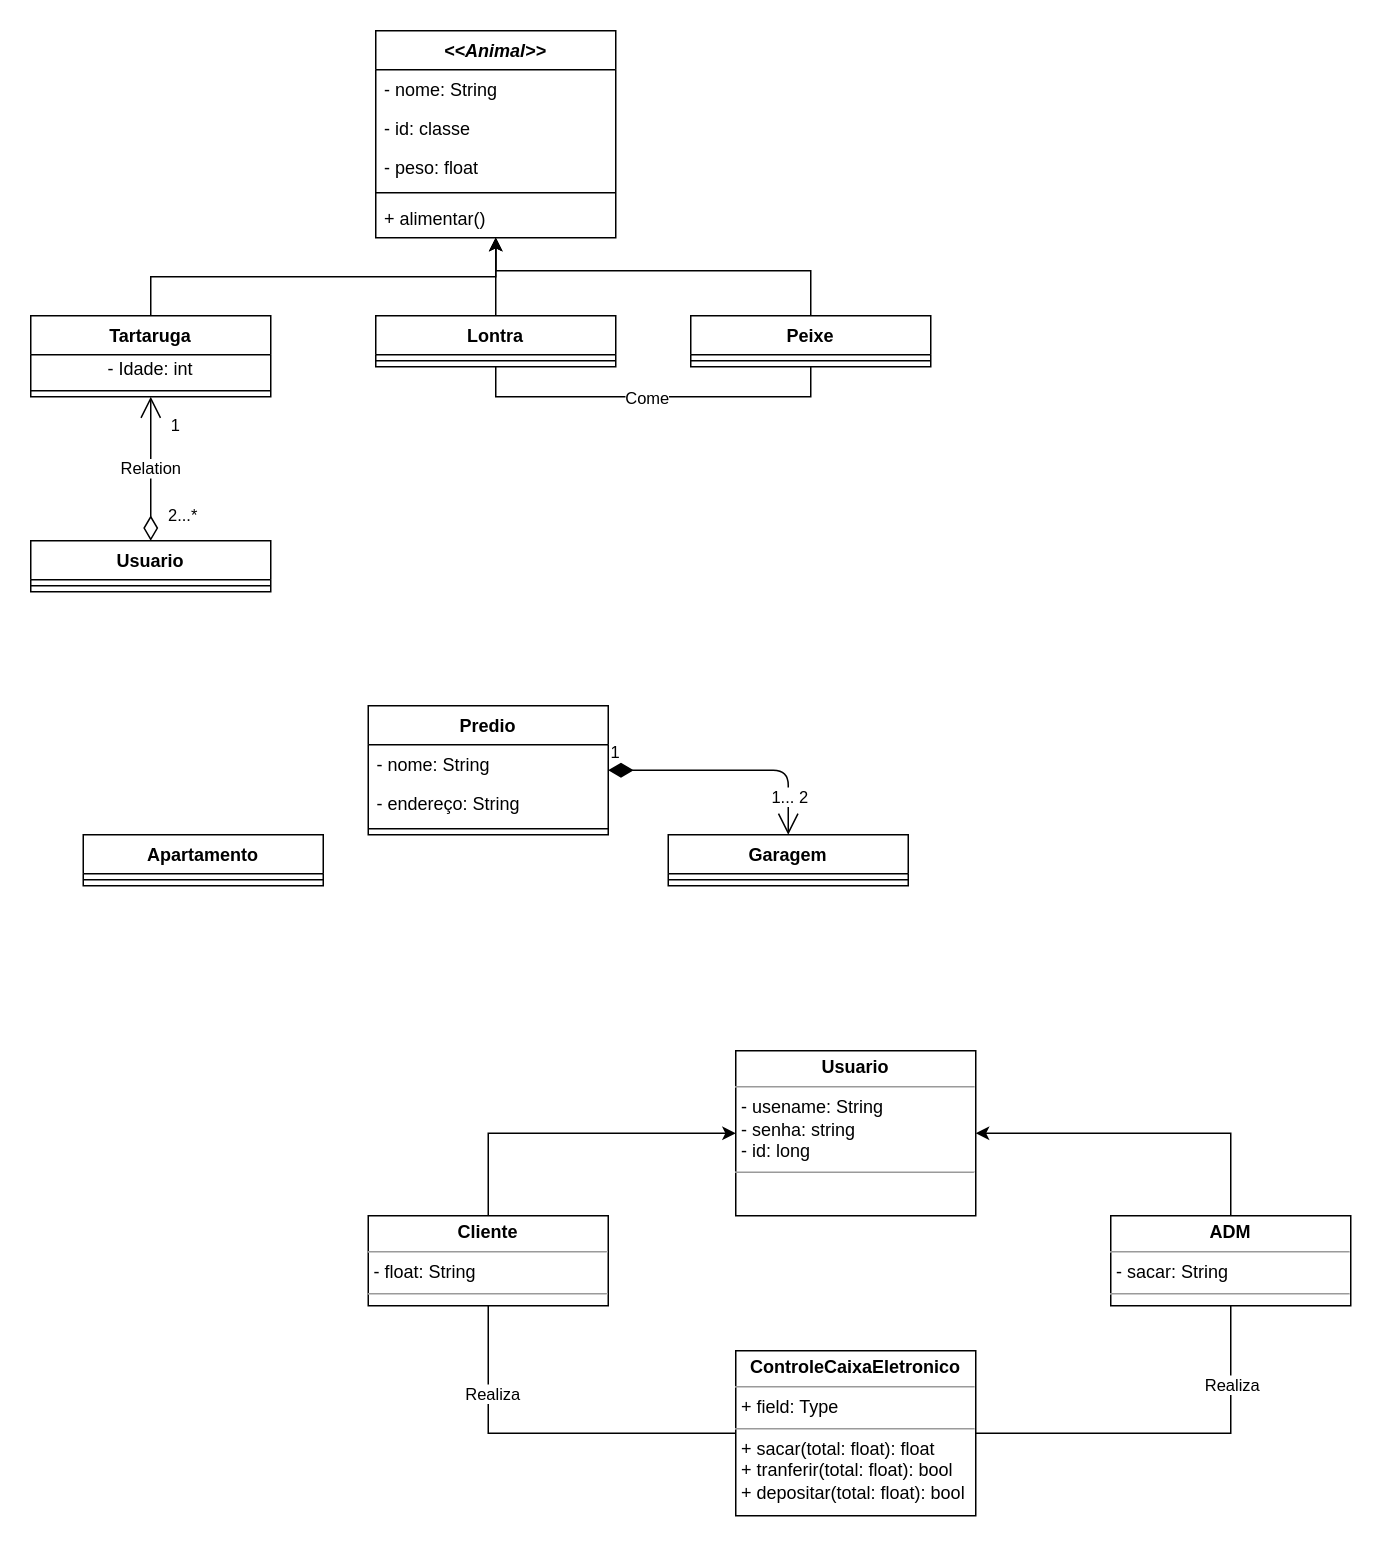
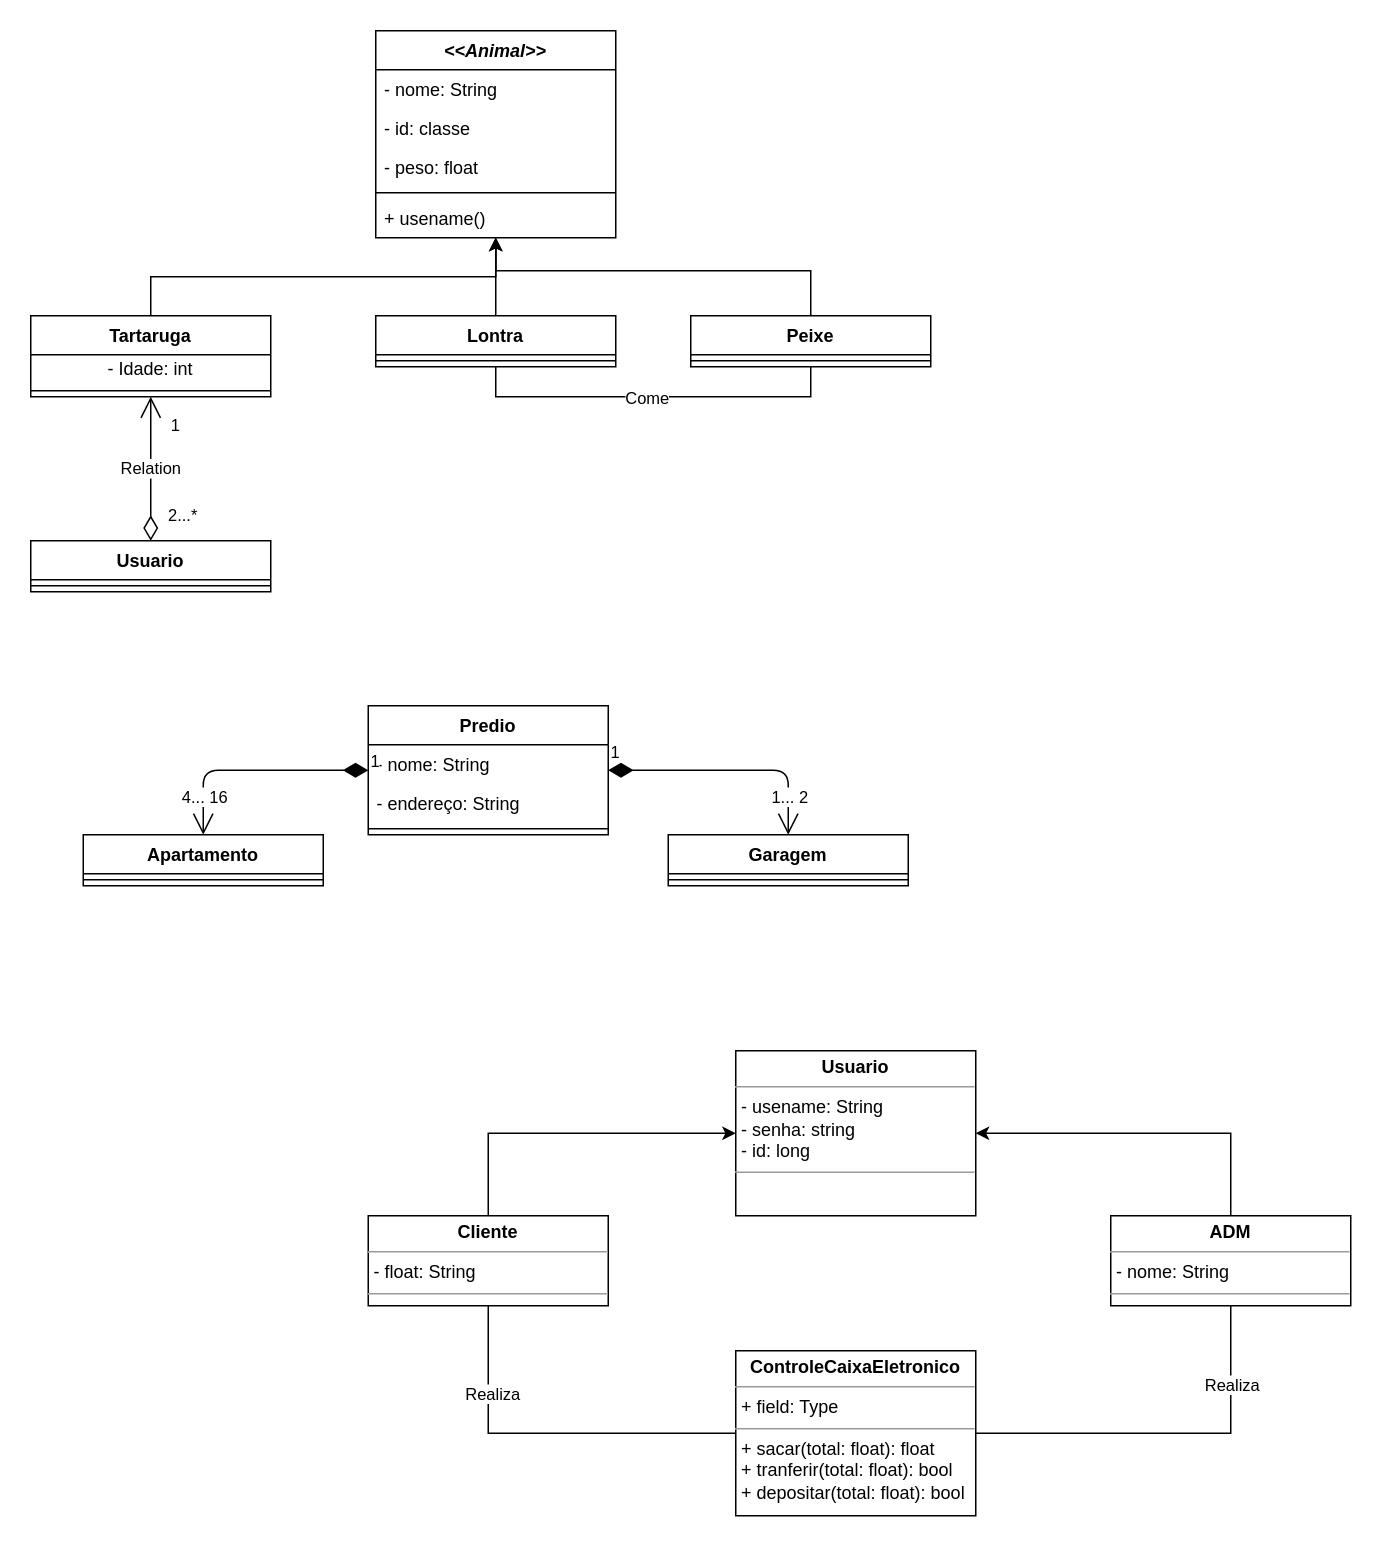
node "+ alimentar()": label "+ alimentar()" -> "+ usename()"
edge "Predio" -- "Apartamento": added, labels "1", "4... 16"
node "ADM - sacar: String": label "ADM - sacar: String" -> "ADM - nome: String"
